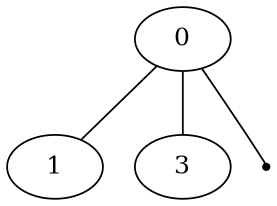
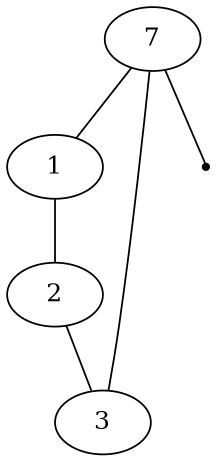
node "0": label "0" -> "7"
node "2": added
